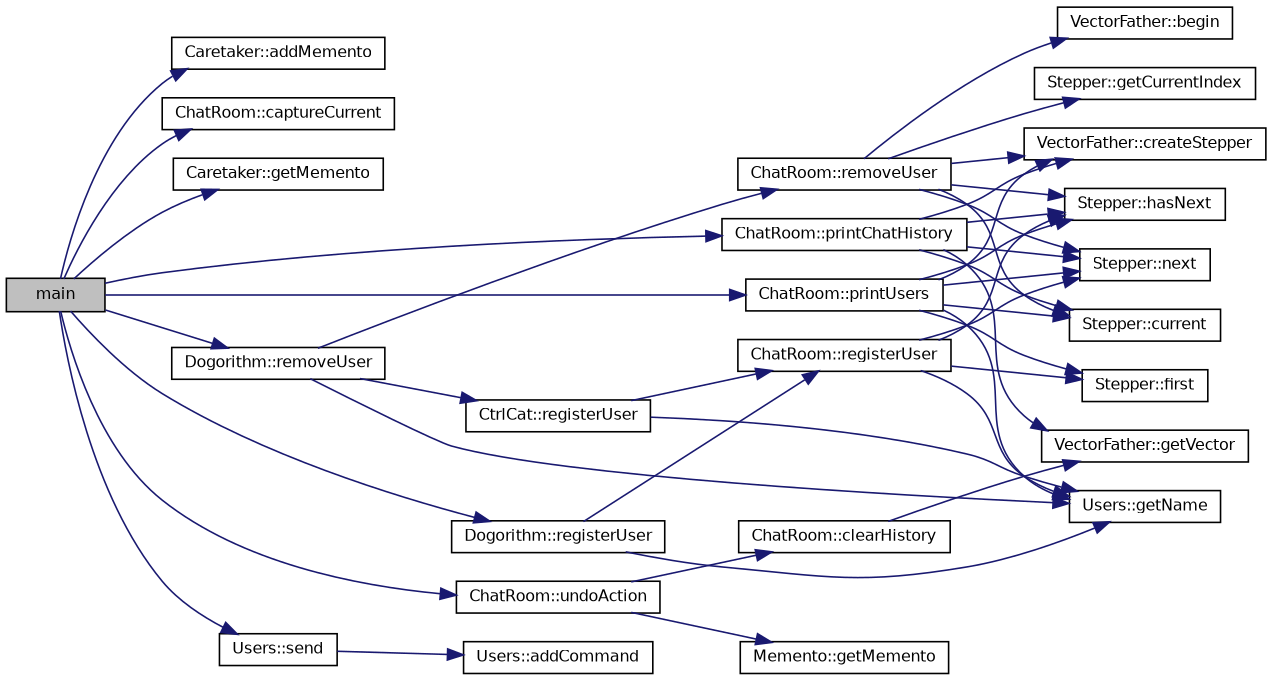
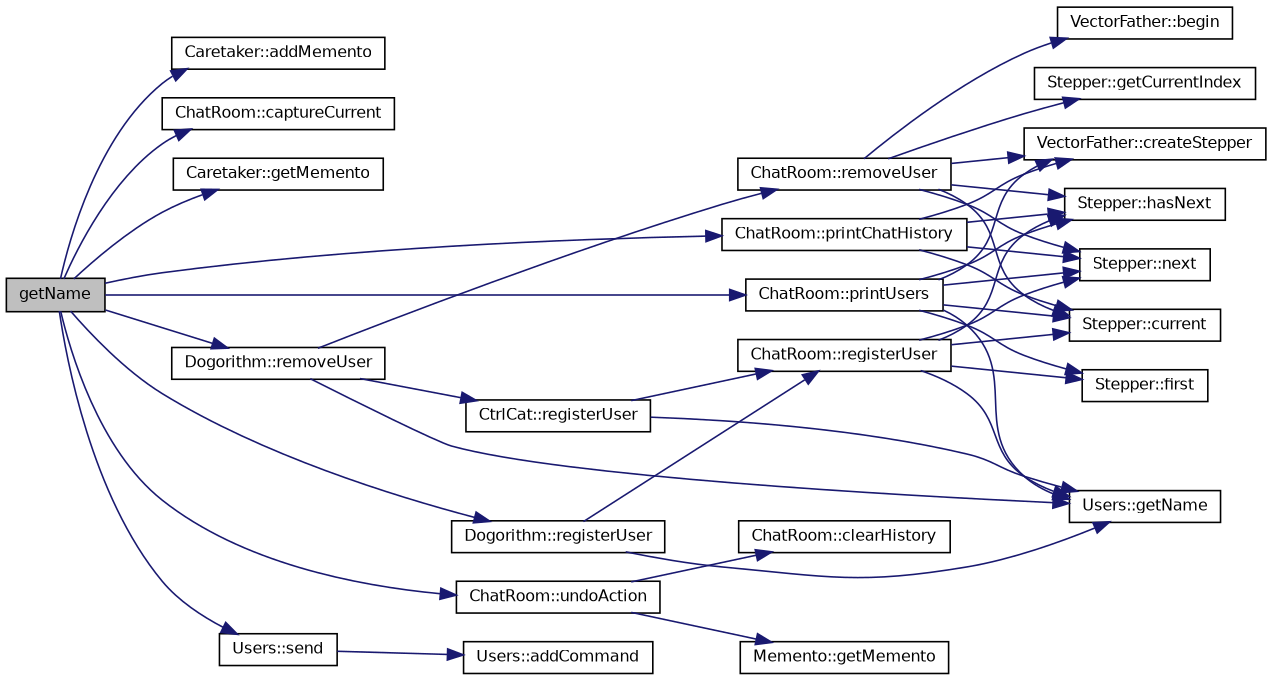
node "main": label "main" -> "getName"
edge "ChatRoom::registerUser" -> "Stepper::current": added
node "VectorFather::getVector": removed
